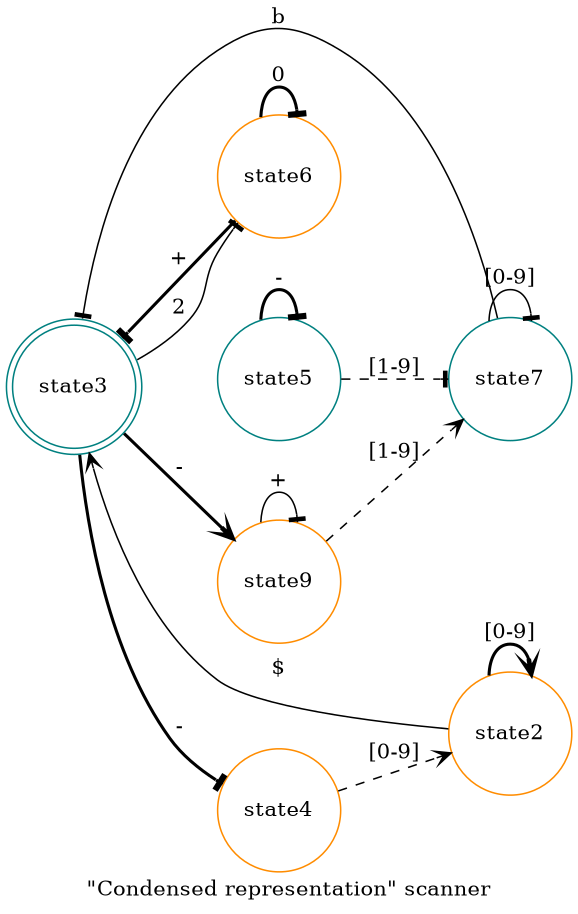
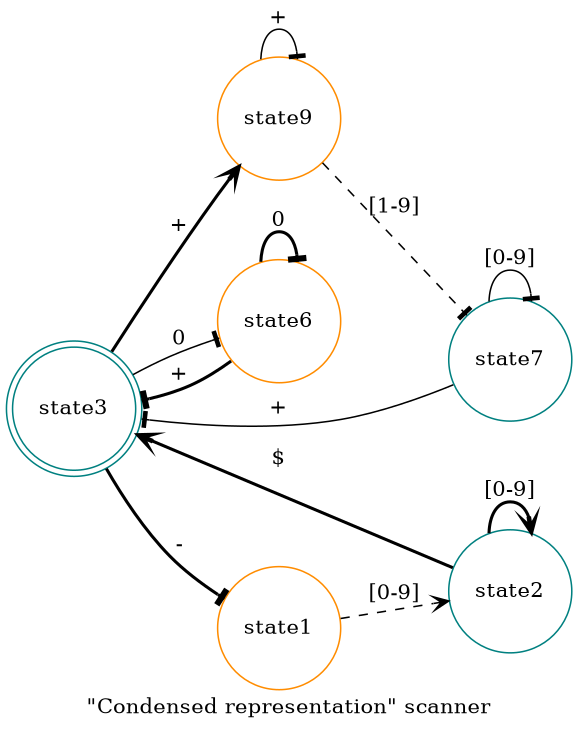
edge "state7" -> "state3": label "b" -> "+"
edge "state3" -> "state6": label "2" -> "0"
node "state5": removed
edge "state3" -> "state9": label "-" -> "+"
edge "state9" -> "state7": arrowhead vee -> tee
edge "state2" -> "state3": style solid -> bold
node "state2": color darkorange -> teal
node "state4": label "state4" -> "state1"
